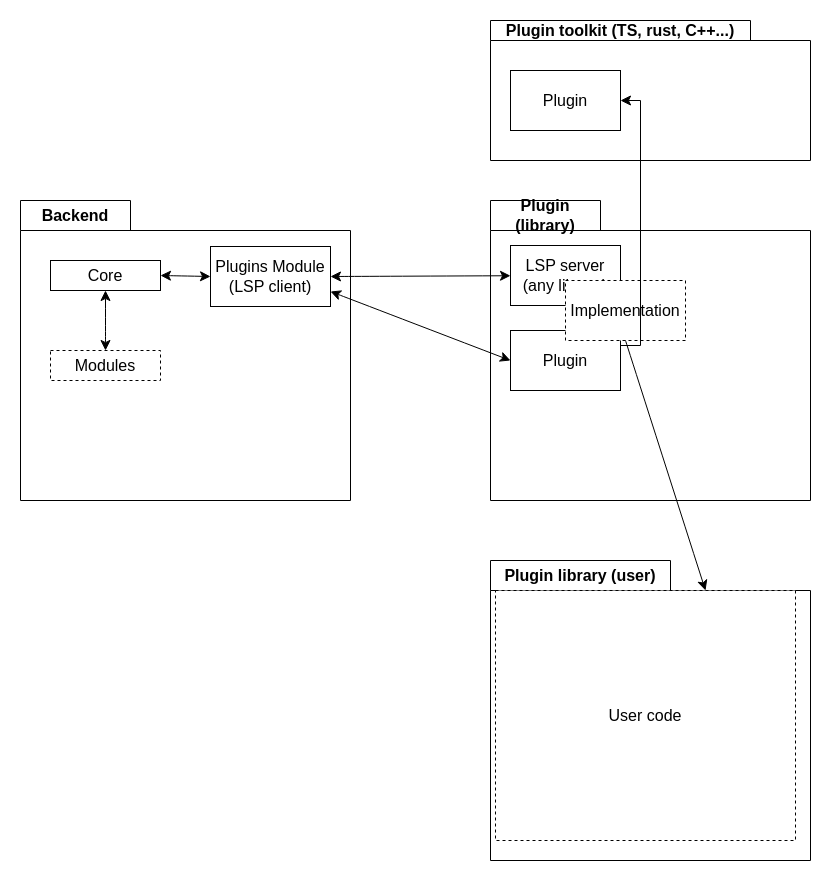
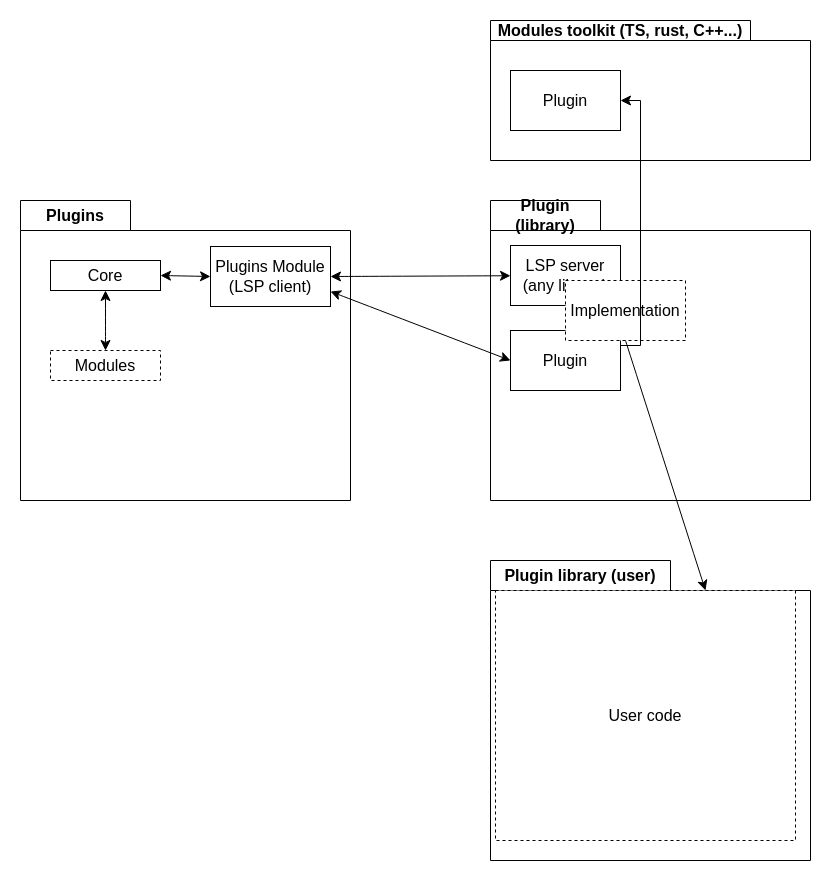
node "Plugin toolkit (TS, rust, C++...)": label "Plugin toolkit (TS, rust, C++...)" -> "Modules toolkit (TS, rust, C++...)"
node "Backend": label "Backend" -> "Plugins"
